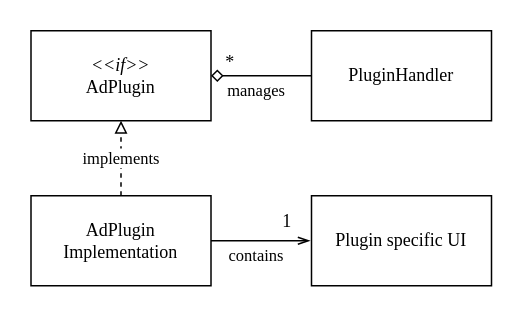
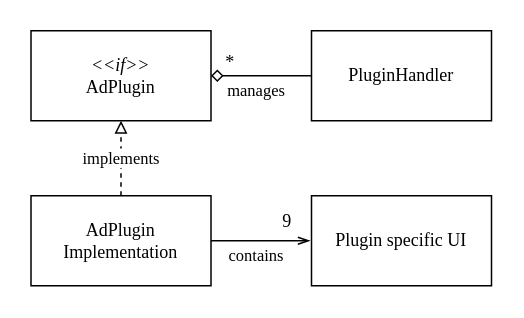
node "1": label "1" -> "9"
